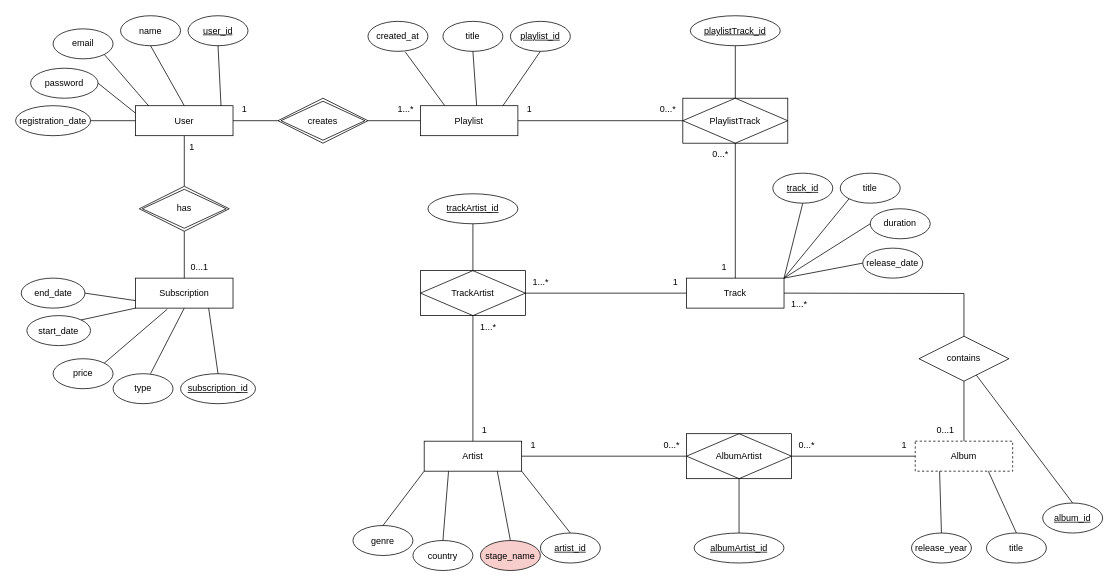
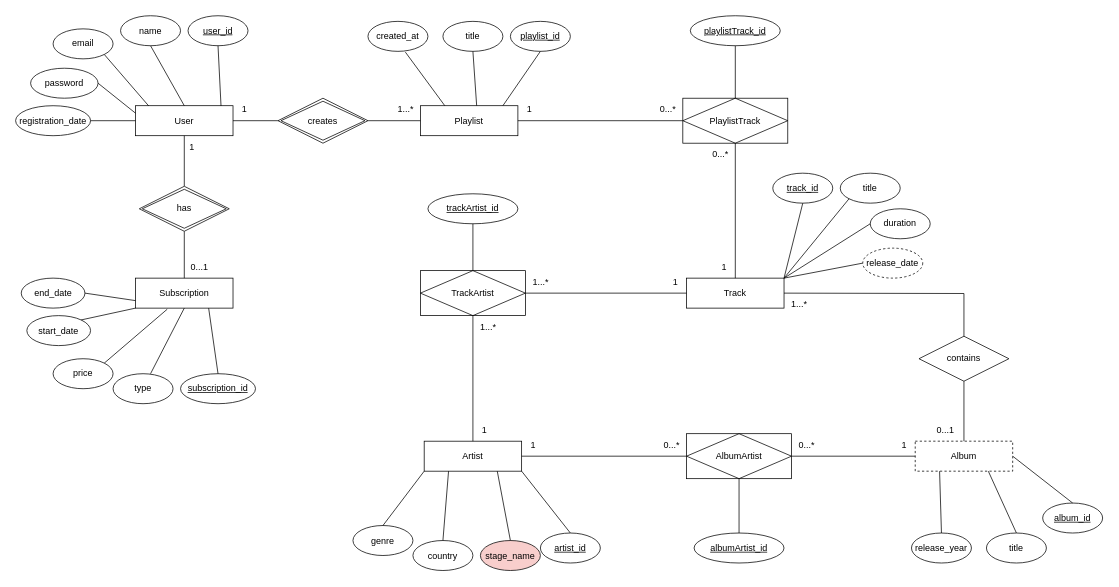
node "release_date": style solid -> dashed
edge "contains" -- "album_id": now "Album" -- "album_id"
